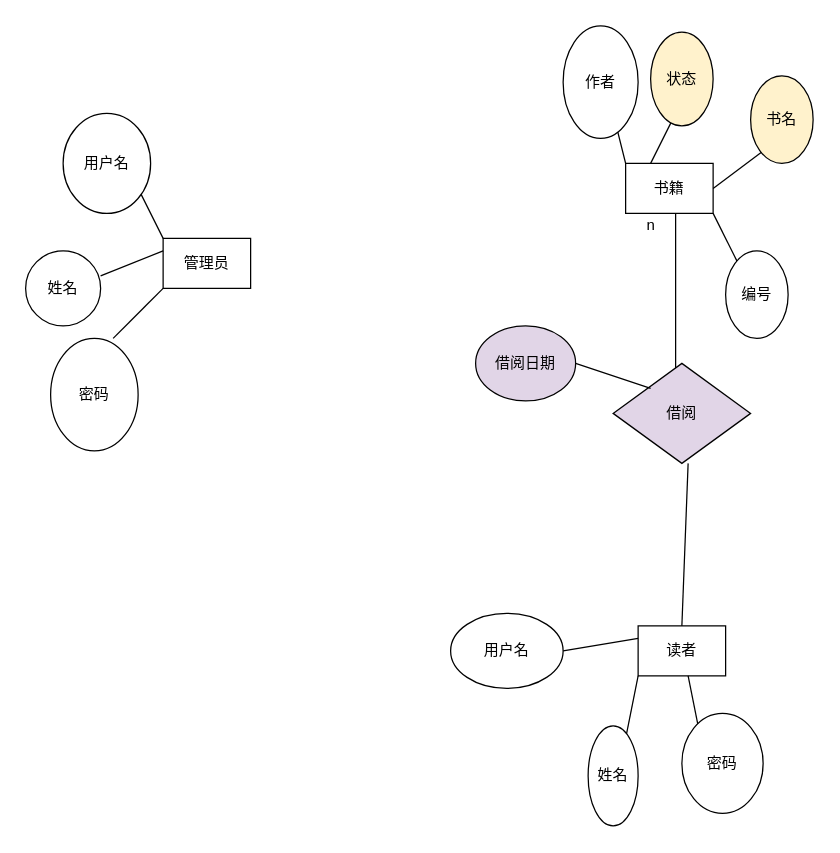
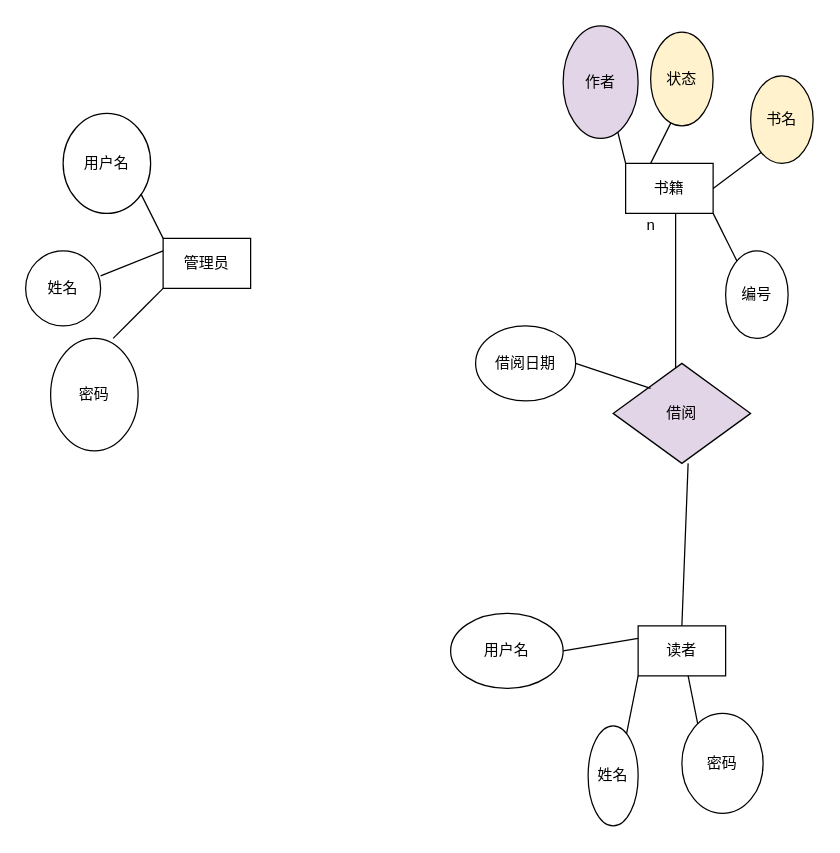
node "作者": fillcolor #ffffff -> #e1d5e7
node "借阅日期": fillcolor #e1d5e7 -> #ffffff
